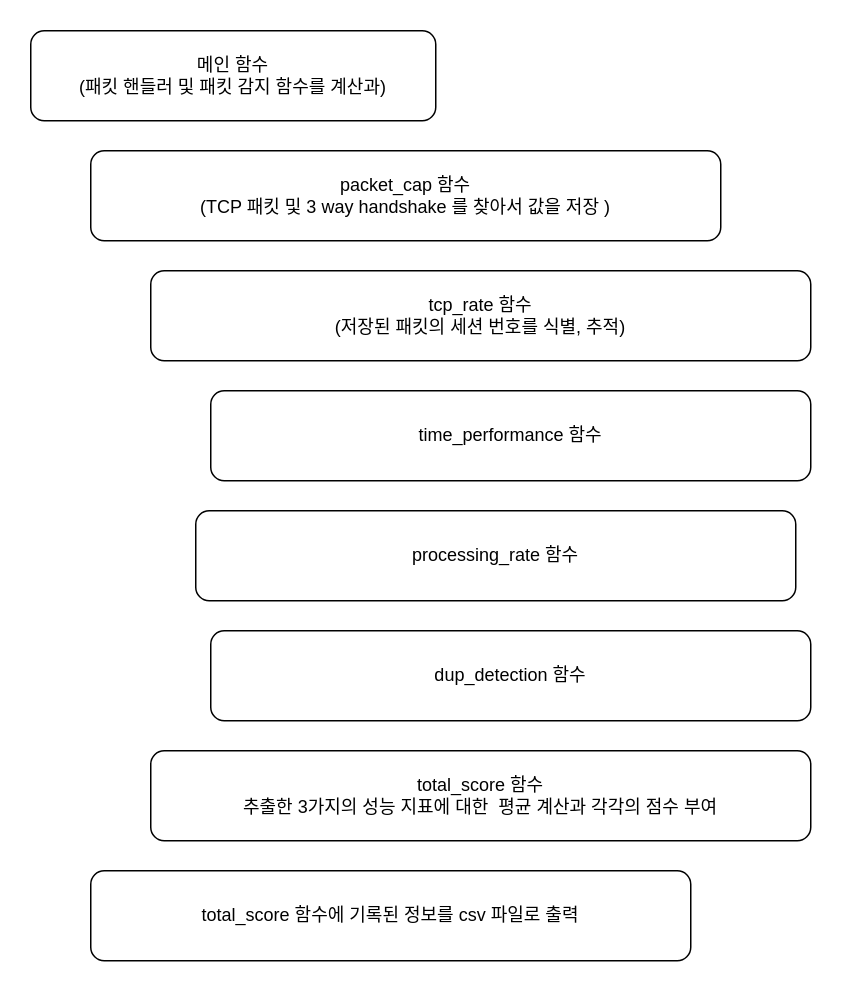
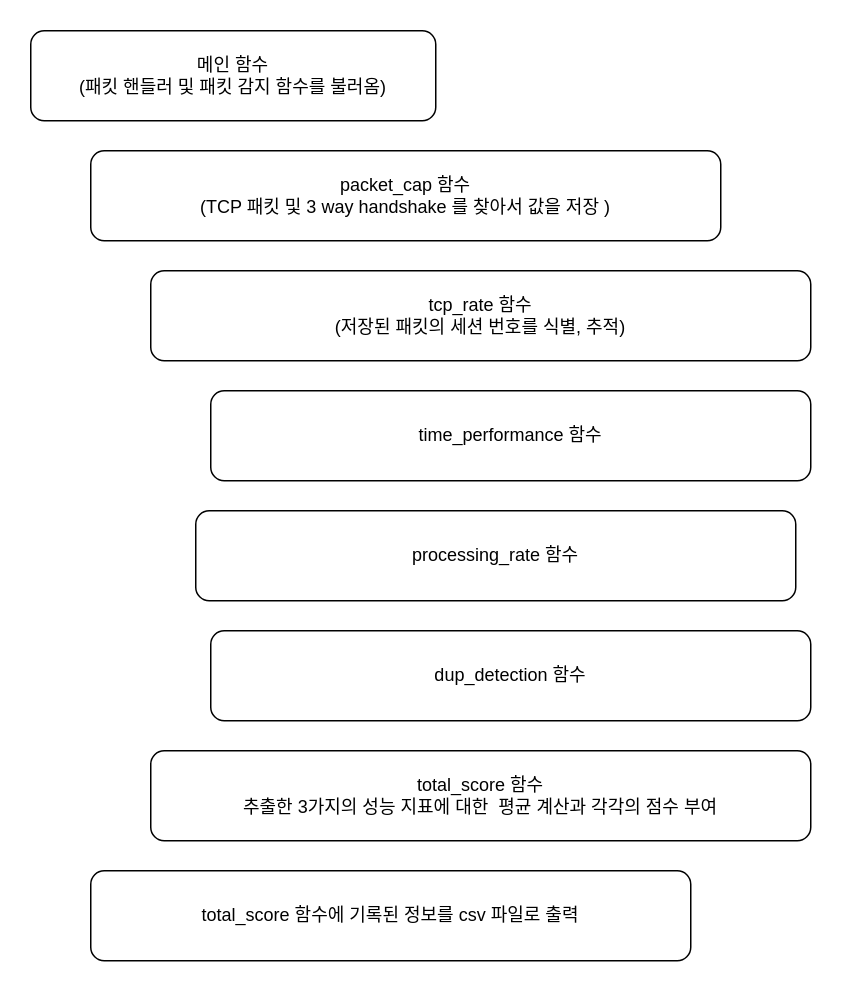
node "메인 함수 (패킷 핸들러 및 패킷 감지 함수를 계산과)": label "메인 함수 (패킷 핸들러 및 패킷 감지 함수를 계산과)" -> "메인 함수 (패킷 핸들러 및 패킷 감지 함수를 불러옴)"
